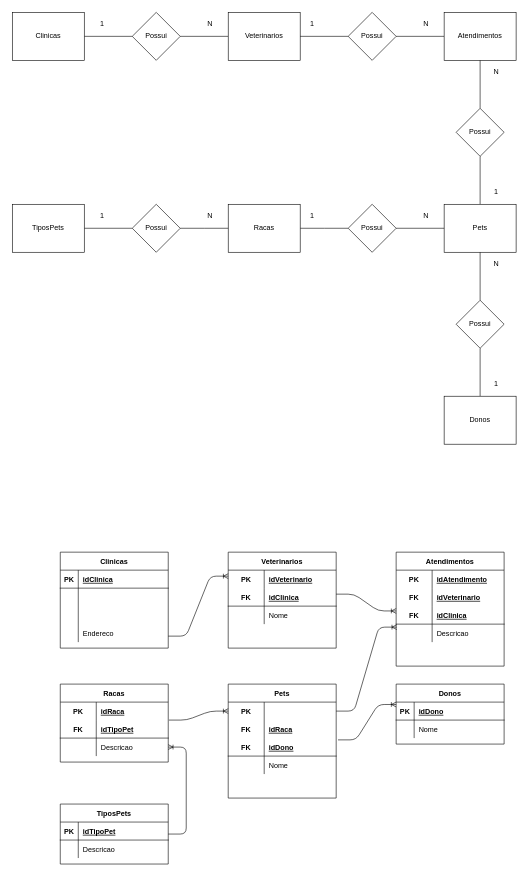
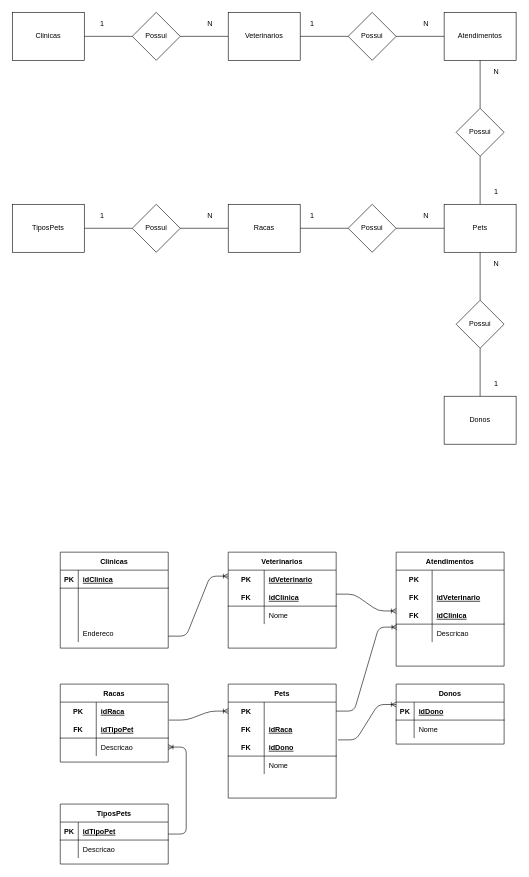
node "idAtendimento": removed
